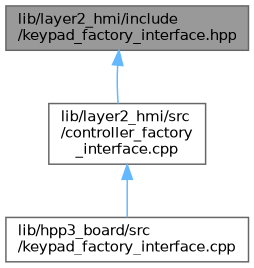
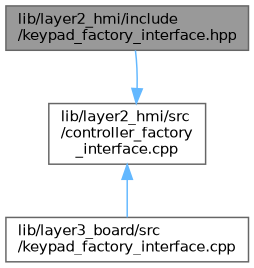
edge "lib/layer2_hmi/src /controller_factory _interface.cpp" -> "lib/layer2_hmi/include /keypad_factory_interface.hpp": reversed
node "lib/hpp3_board/src /keypad_factory_interface.cpp": label "lib/hpp3_board/src /keypad_factory_interface.cpp" -> "lib/layer3_board/src /keypad_factory_interface.cpp"
